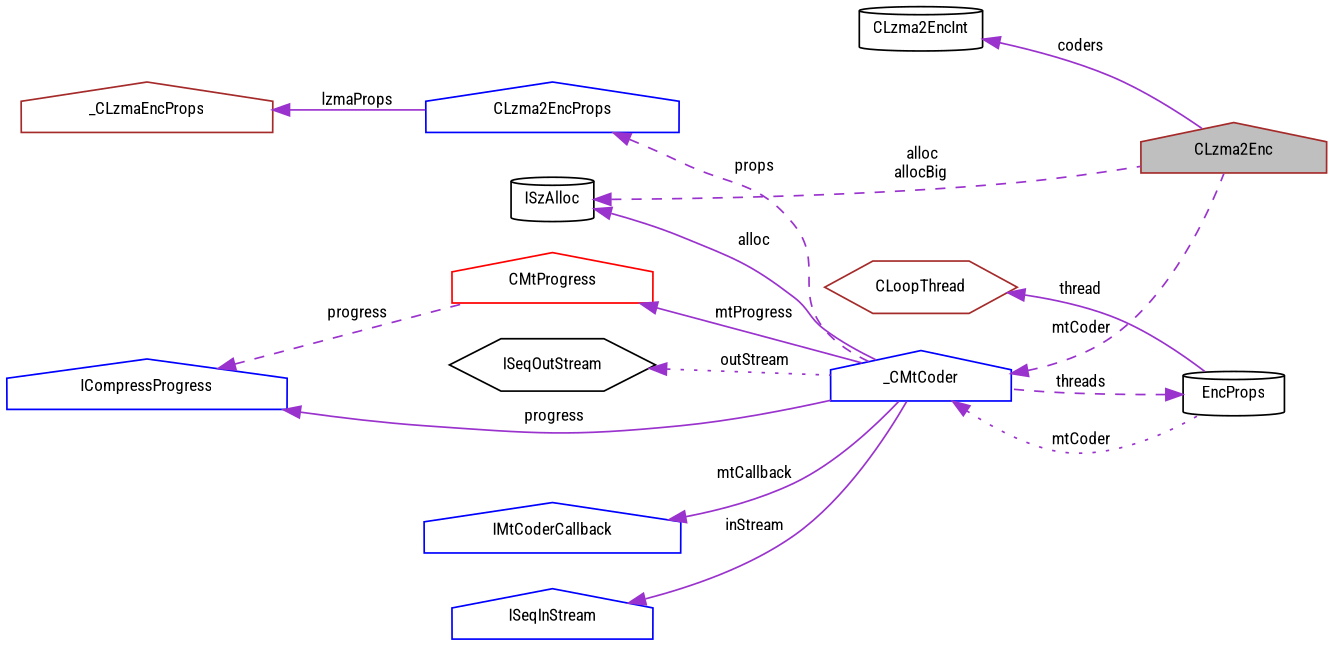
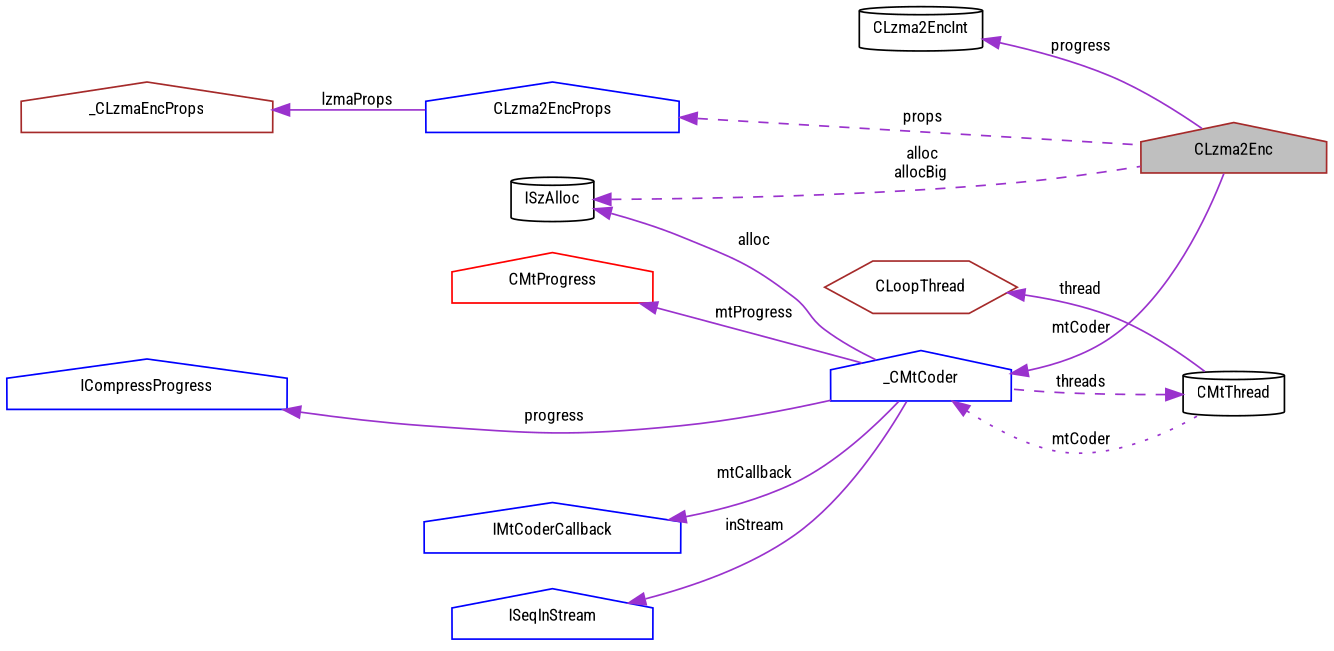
edge "CLzma2Enc" -> "CLzma2EncInt": label " coders" -> " progress"
edge "_CMtCoder" -> "CLzma2EncProps": now "CLzma2Enc" -> "CLzma2EncProps"
edge "CLzma2Enc" -> "_CMtCoder": style dashed -> solid
edge "CMtProgress" -> "ICompressProgress": removed, label "progress"
node "ISeqOutStream": removed
node "EncProps": label "EncProps" -> "CMtThread"
